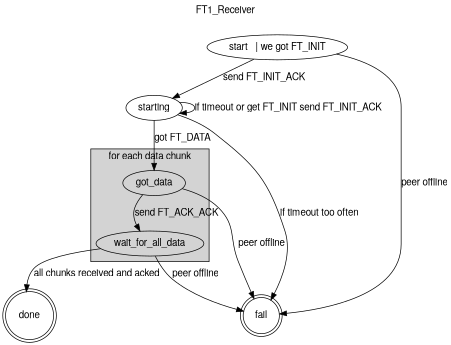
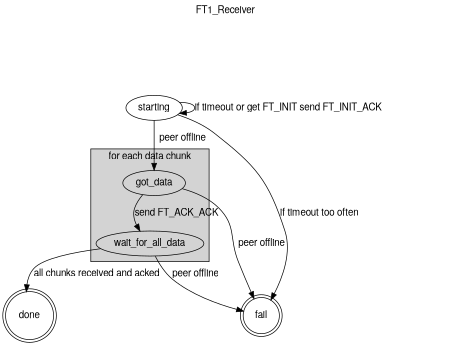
node "start   | we got FT_INIT": removed
edge "starting" -> "got_data": label "got FT_DATA" -> "peer offline"
